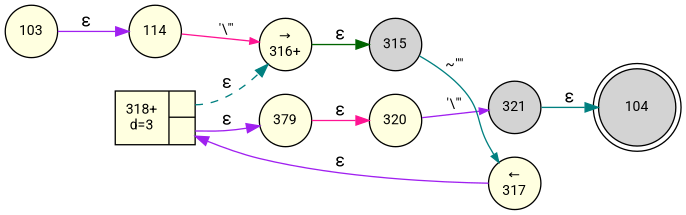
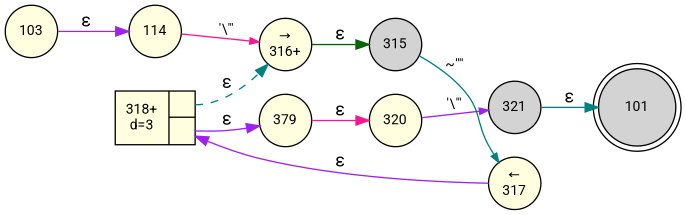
node "104": label "104" -> "101"
